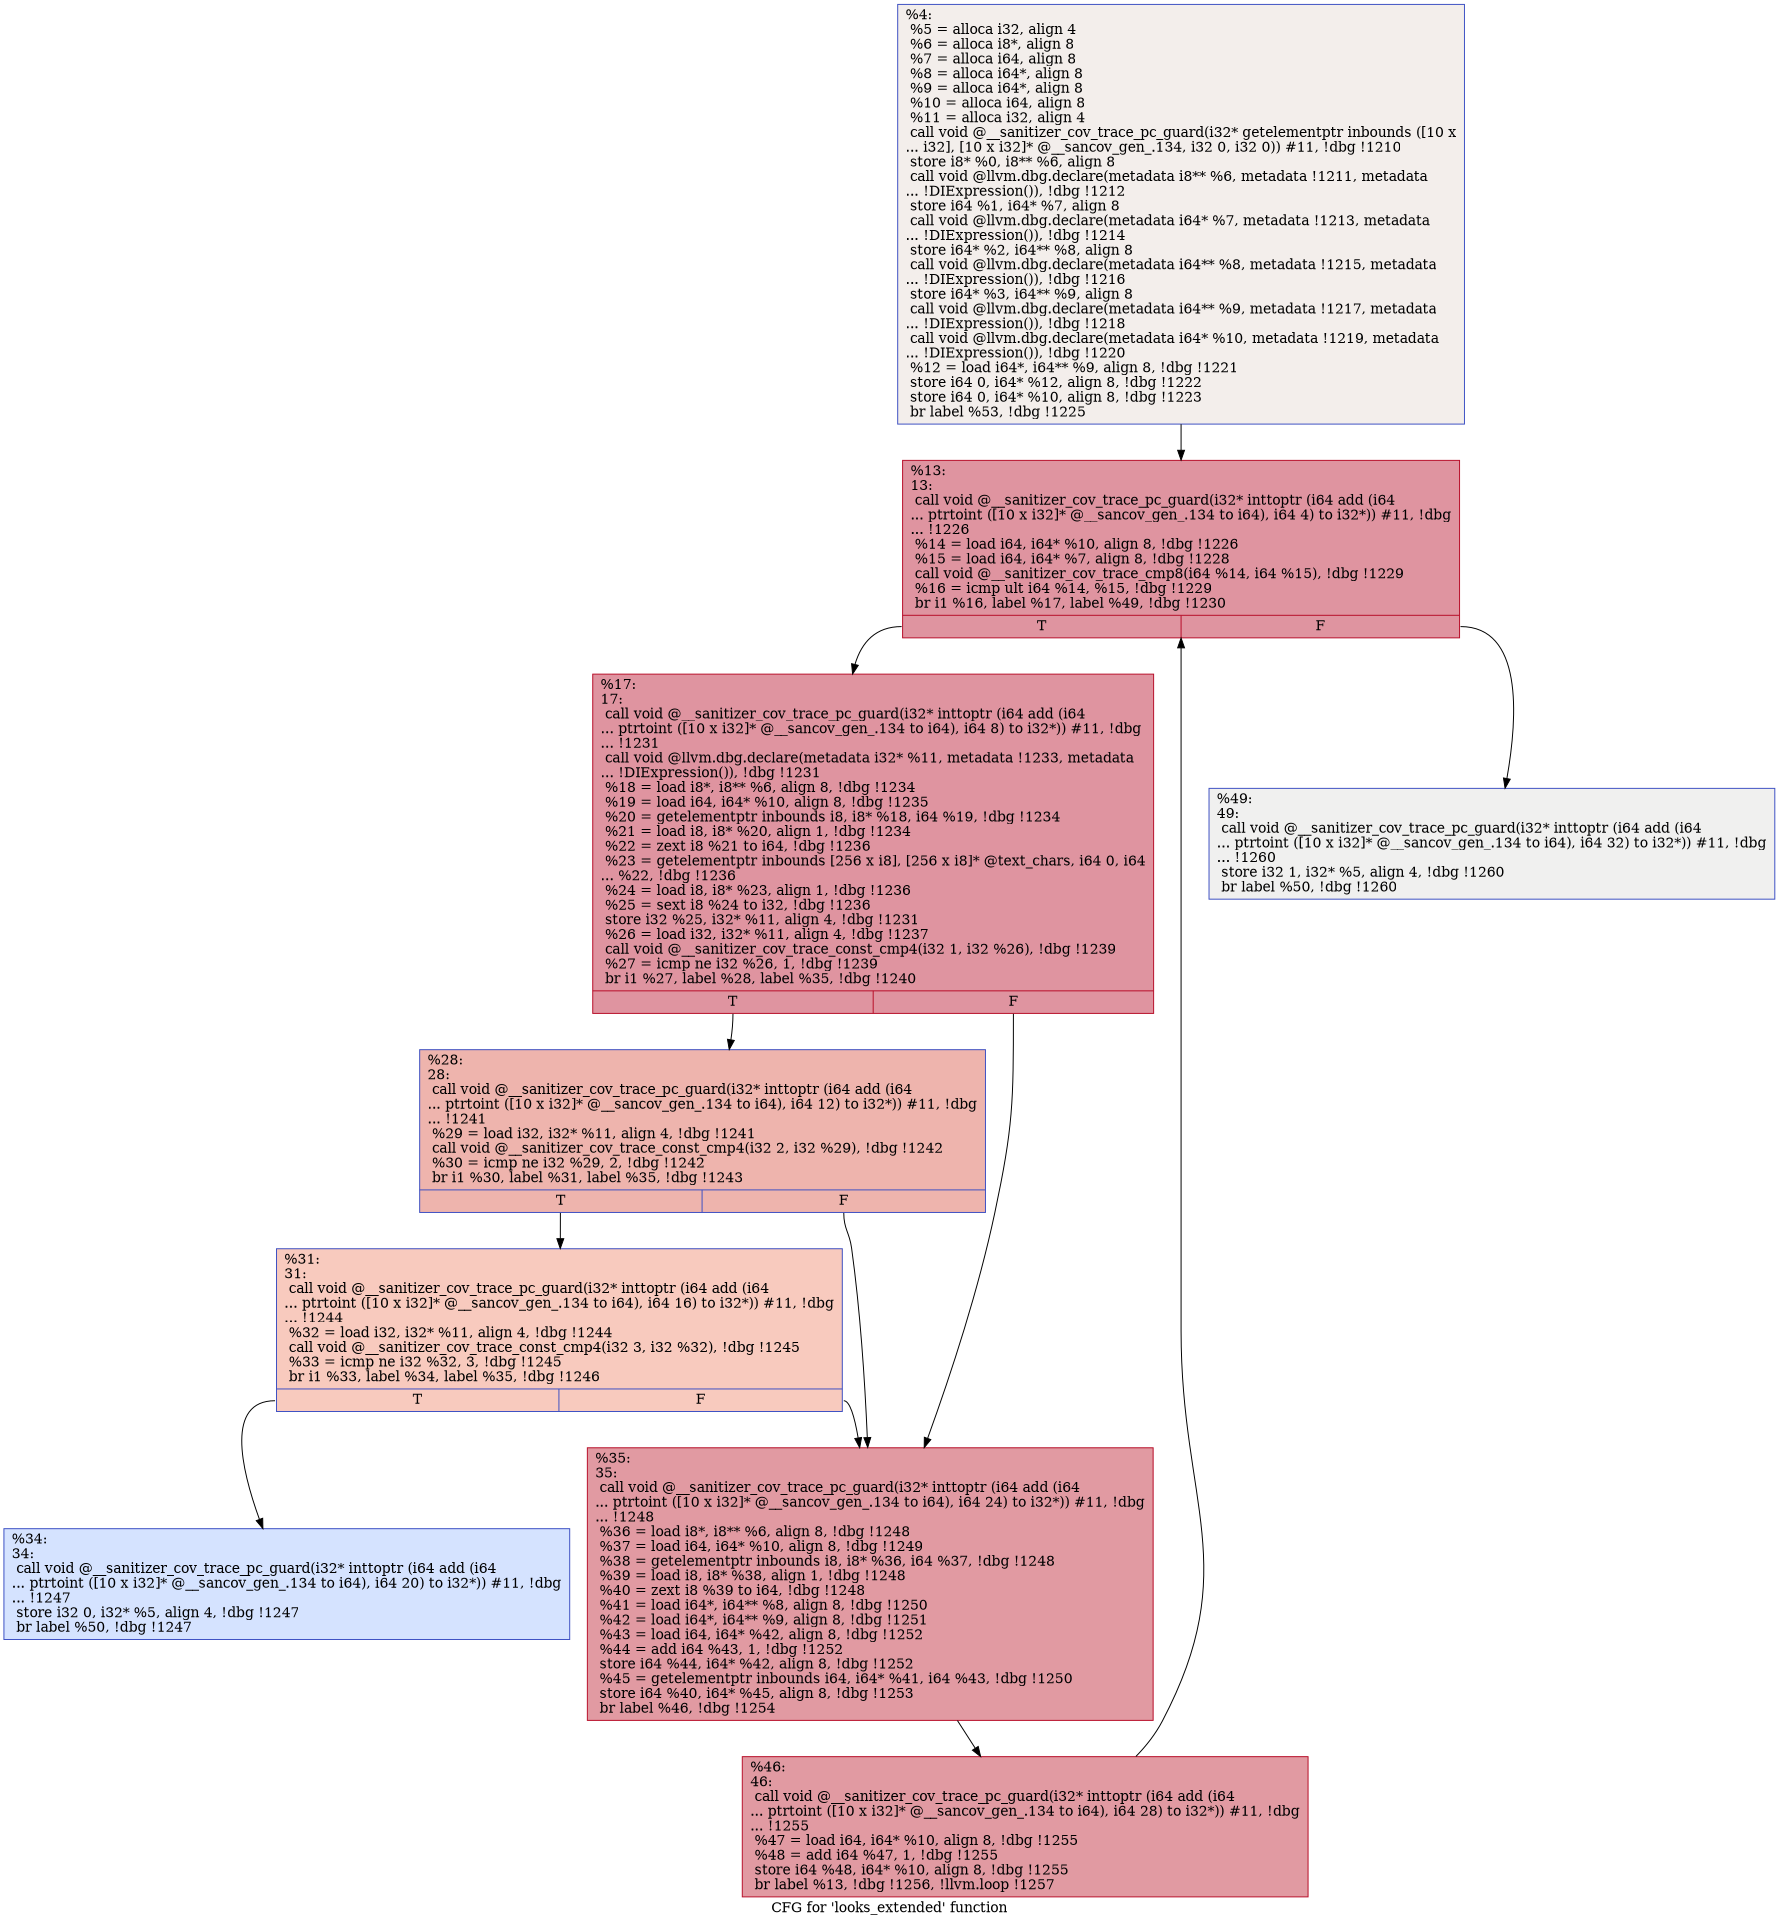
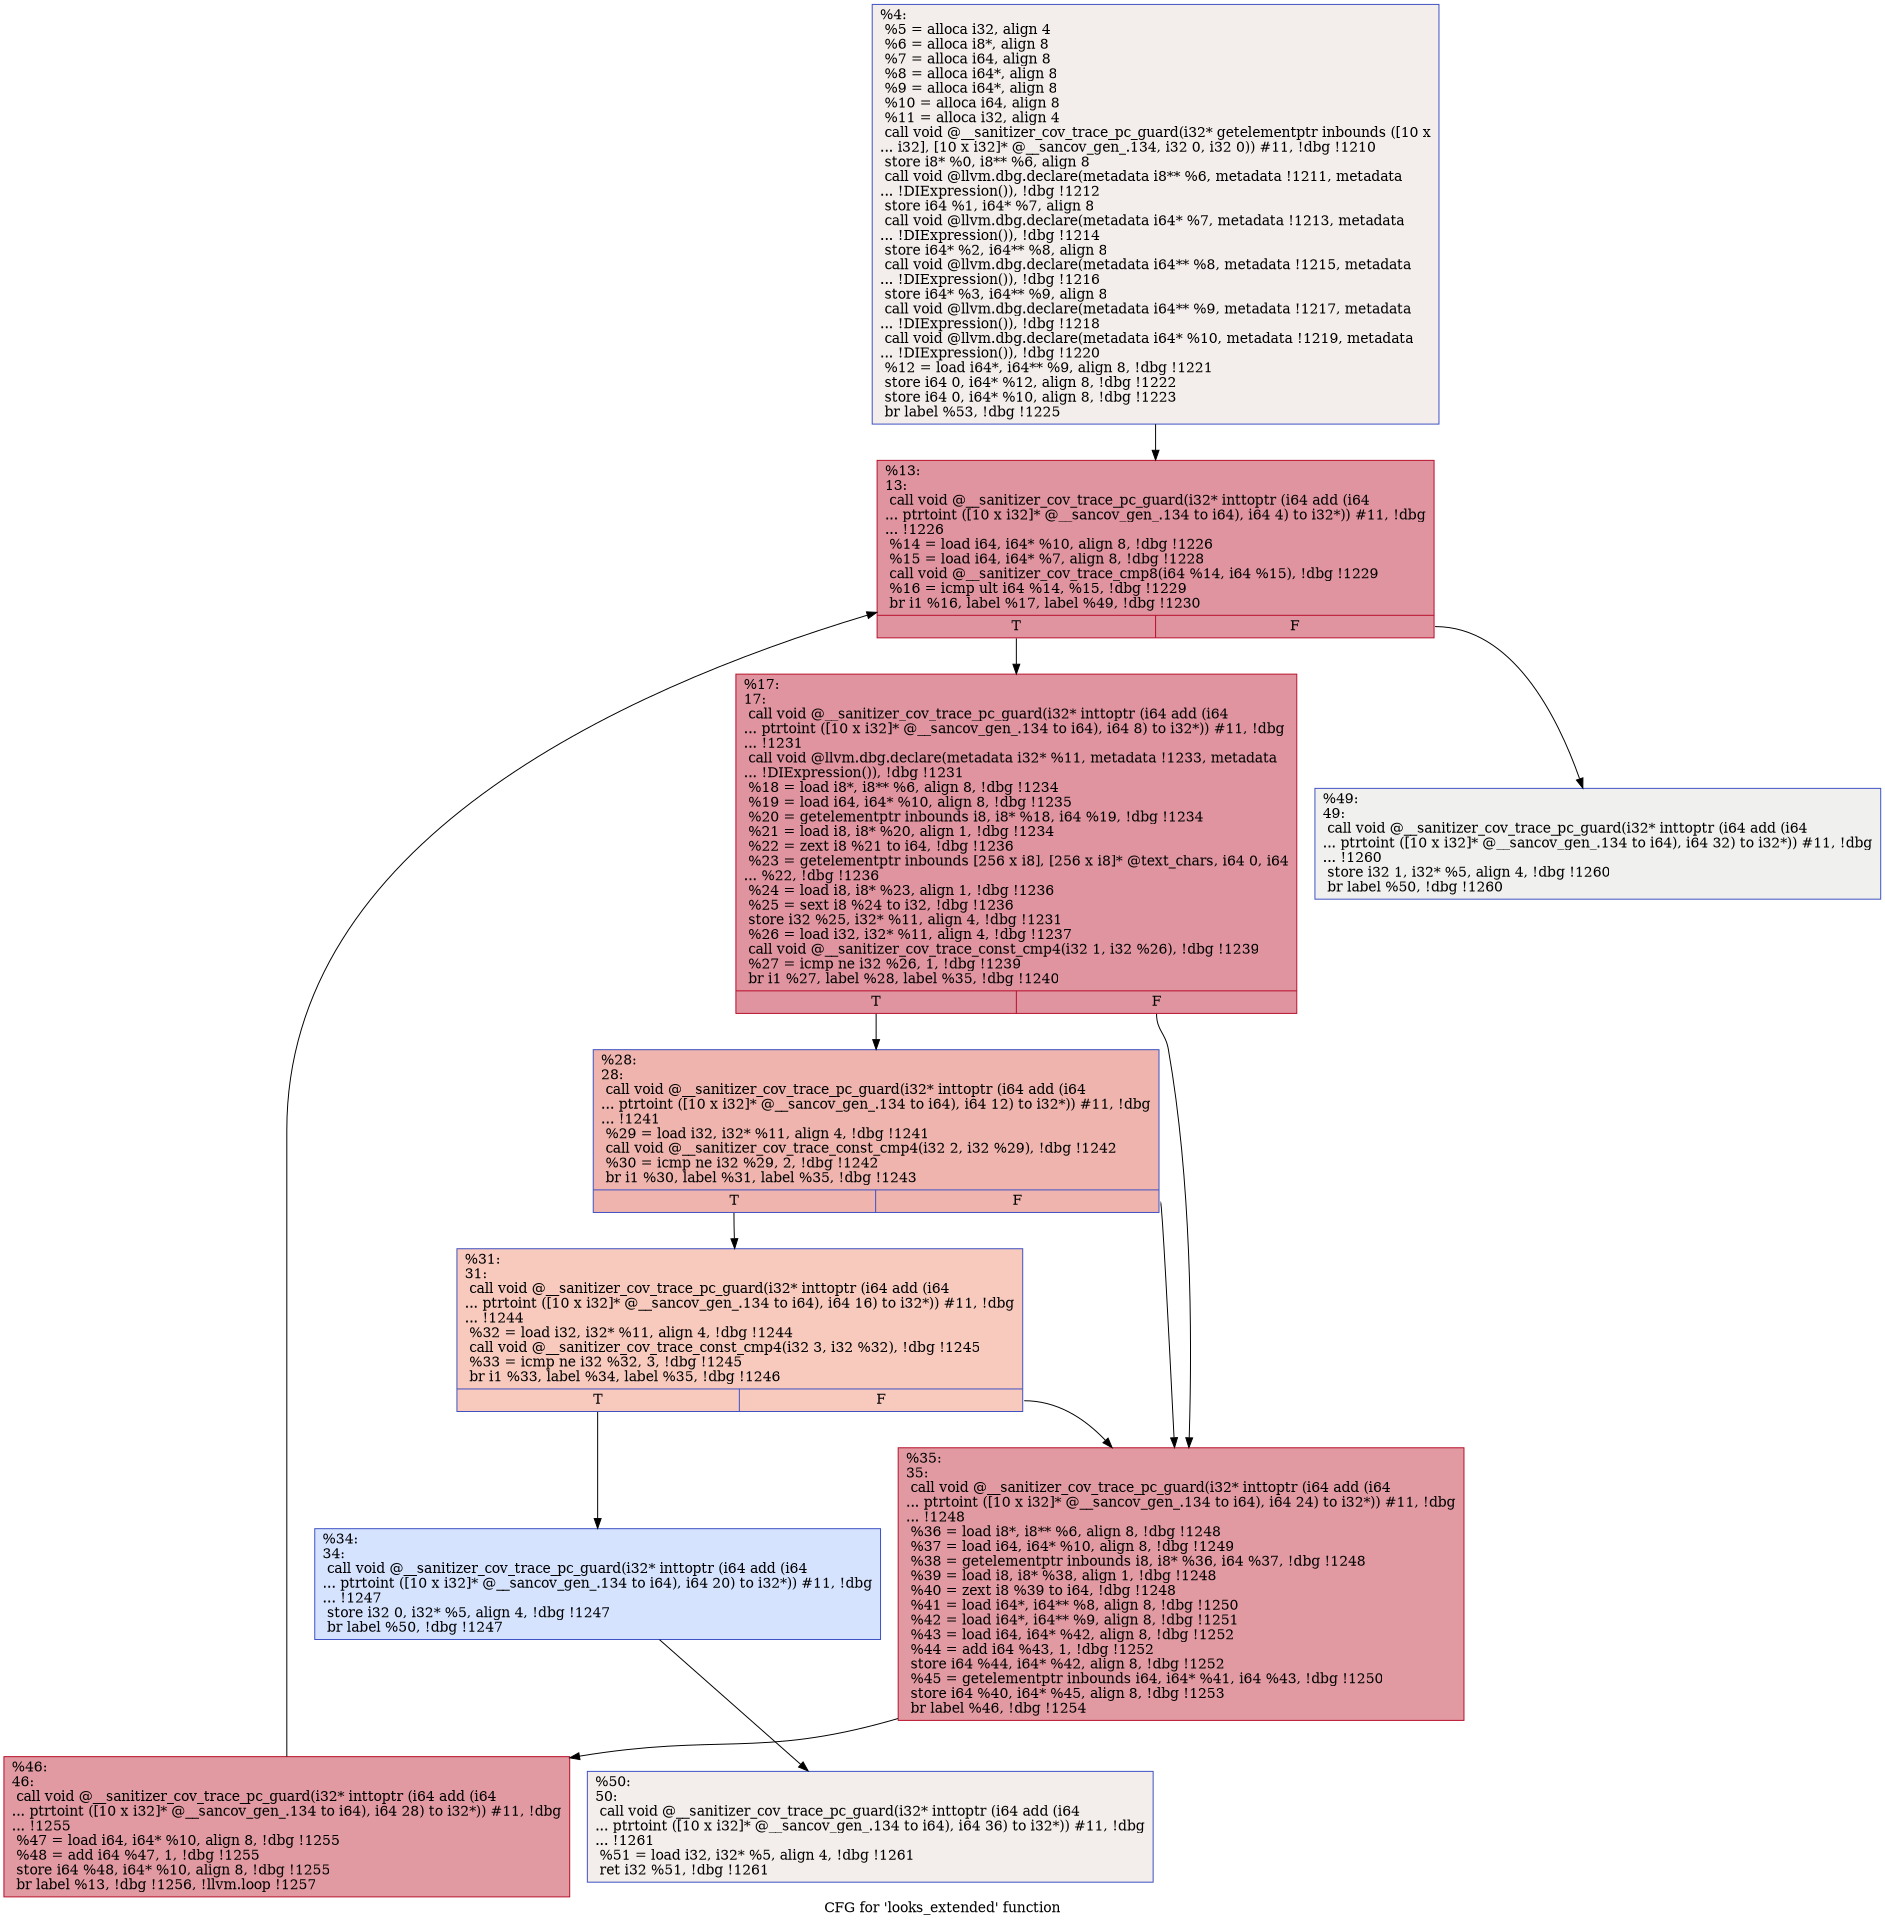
node "%50:": added
